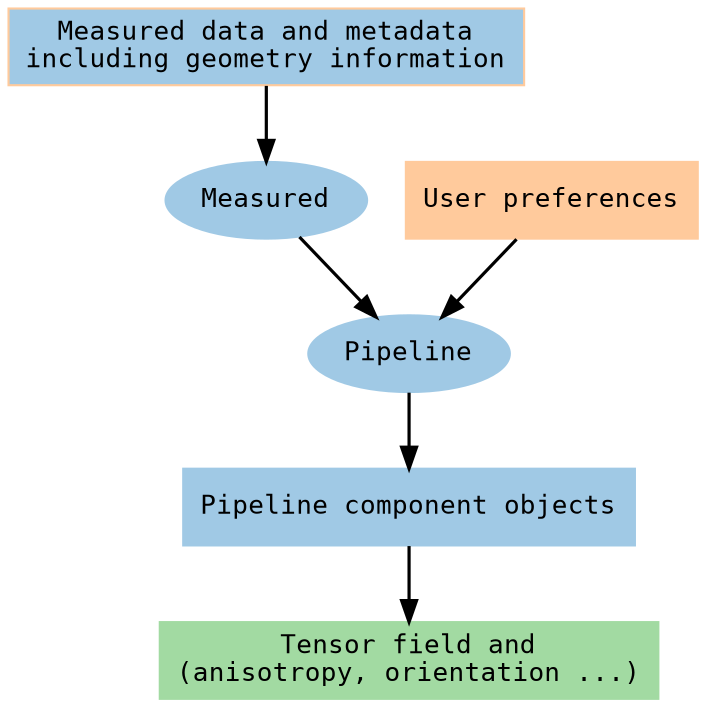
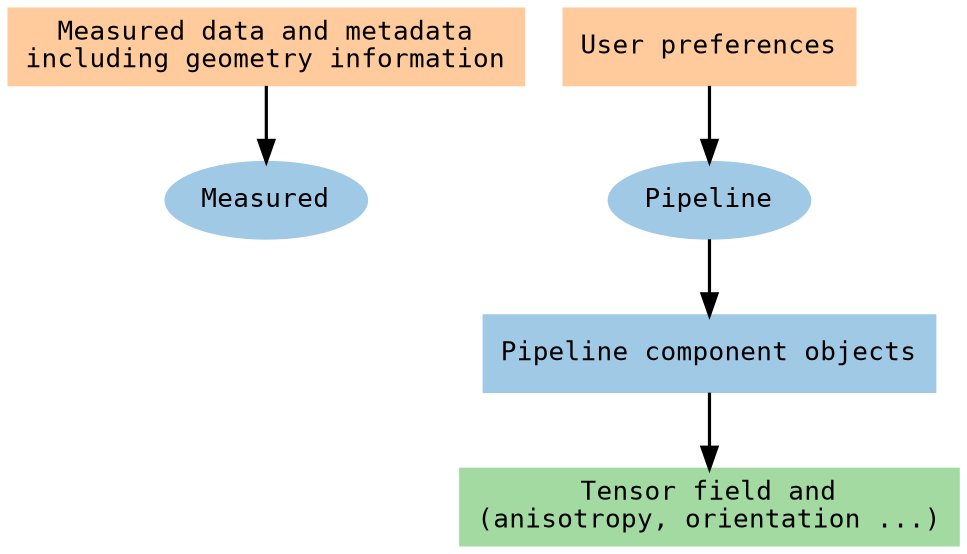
node "Measured data and metadata including geometry information": fillcolor #a0c9e5 -> #ffca9c
edge "Measured" -> "Pipeline": removed
